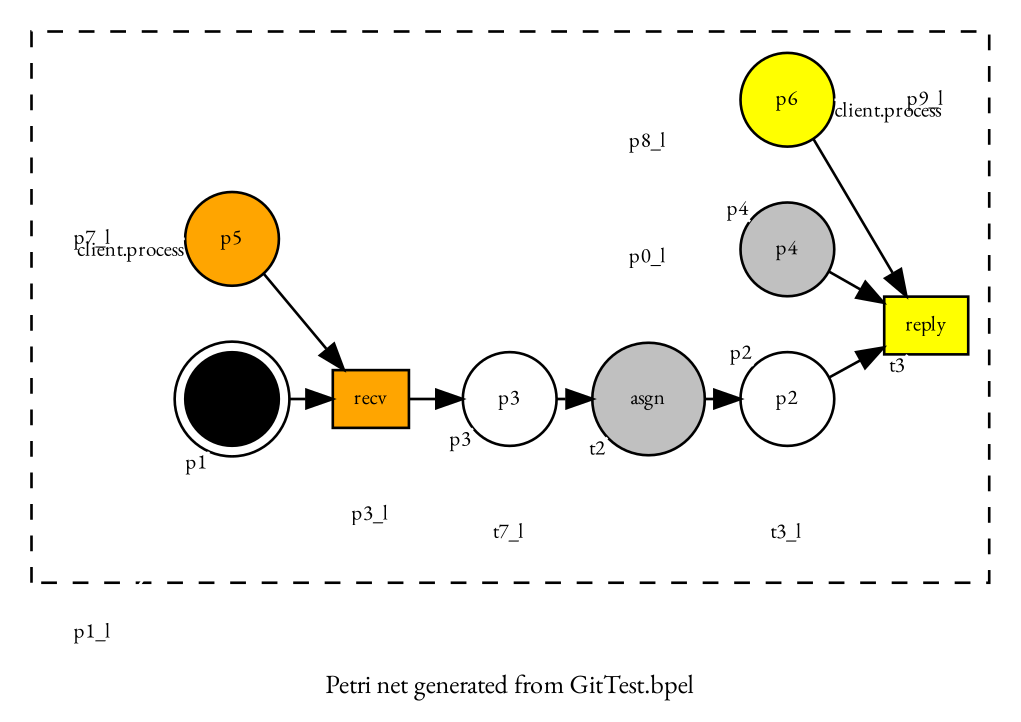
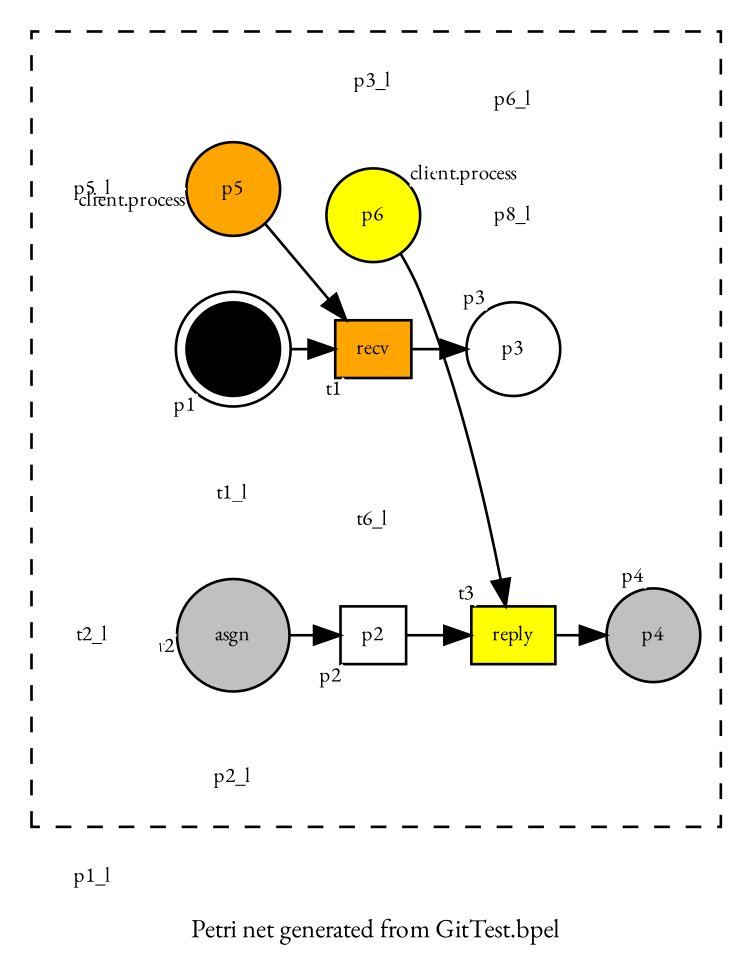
node "p9_l": label "p9_l" -> "p6_l"
node "p7_l": label "p7_l" -> "p5_l"
node "p0_l": label "p0_l" -> "p2_l"
edge "p4" -> "reply": reversed
edge "p3" -> "asgn": removed
node "p2": shape circle -> box
node "t1_l": added
node "t7_l": label "t7_l" -> "t2_l"
node "t3_l": label "t3_l" -> "t6_l"
